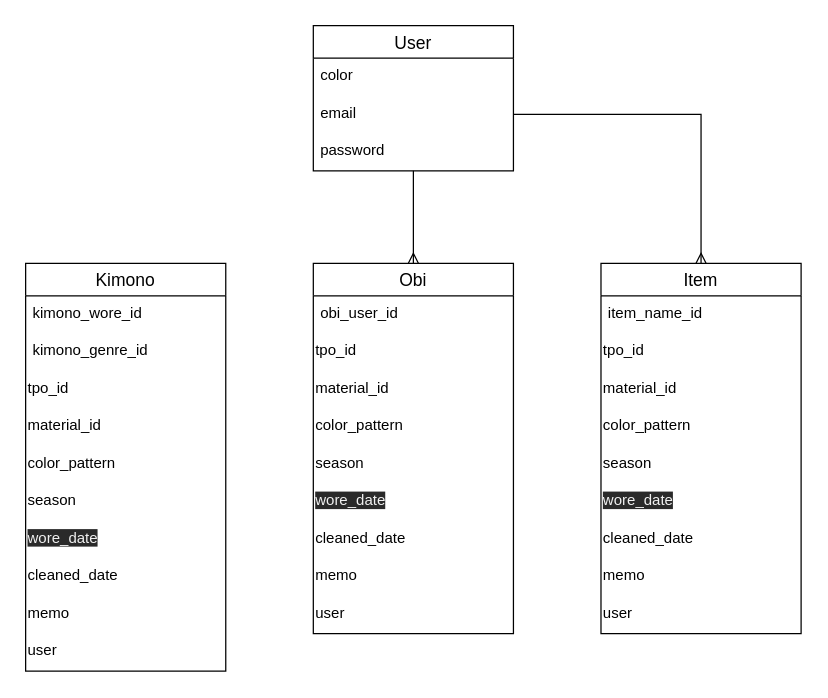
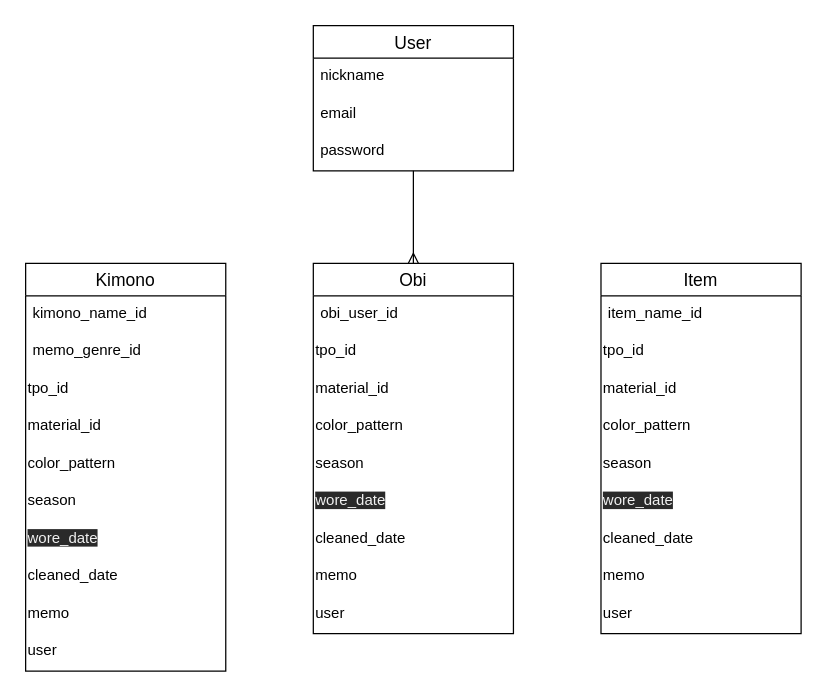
node "color": label "color" -> "nickname"
edge "email" -> "Item": removed
node "kimono_wore_id": label "kimono_wore_id" -> "kimono_name_id"
node "kimono_genre_id": label "kimono_genre_id" -> "memo_genre_id"
